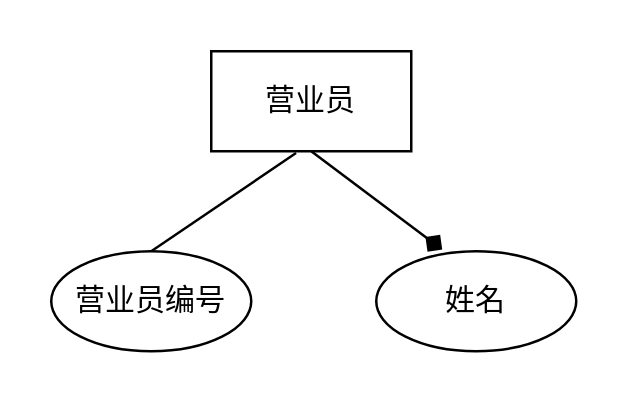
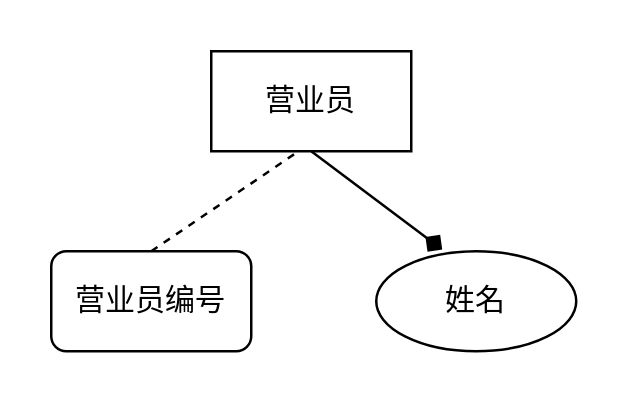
edge "营业员" -- "营业员编号": style solid -> dashed
node "营业员编号": shape ellipse -> rounded rectangle
